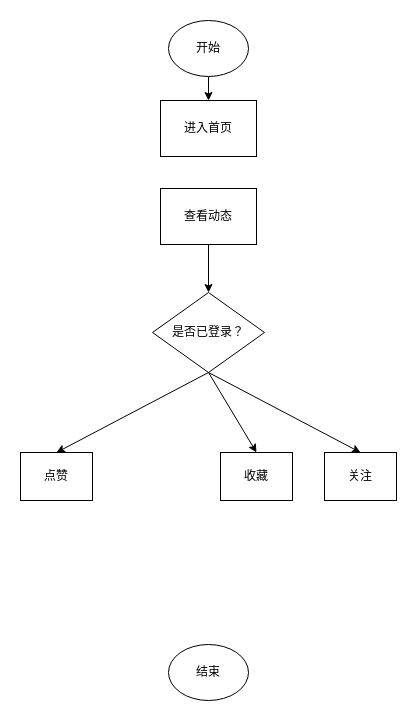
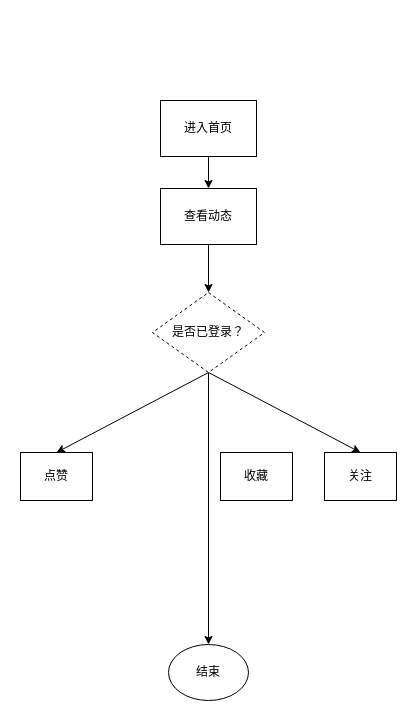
node "开始": removed
edge "开始" -> "进入首页": removed
edge "进入首页" -> "查看动态": added
node "是否已登录？": style solid -> dashed
edge "是否已登录？" -> "收藏": now "是否已登录？" -> "结束"
